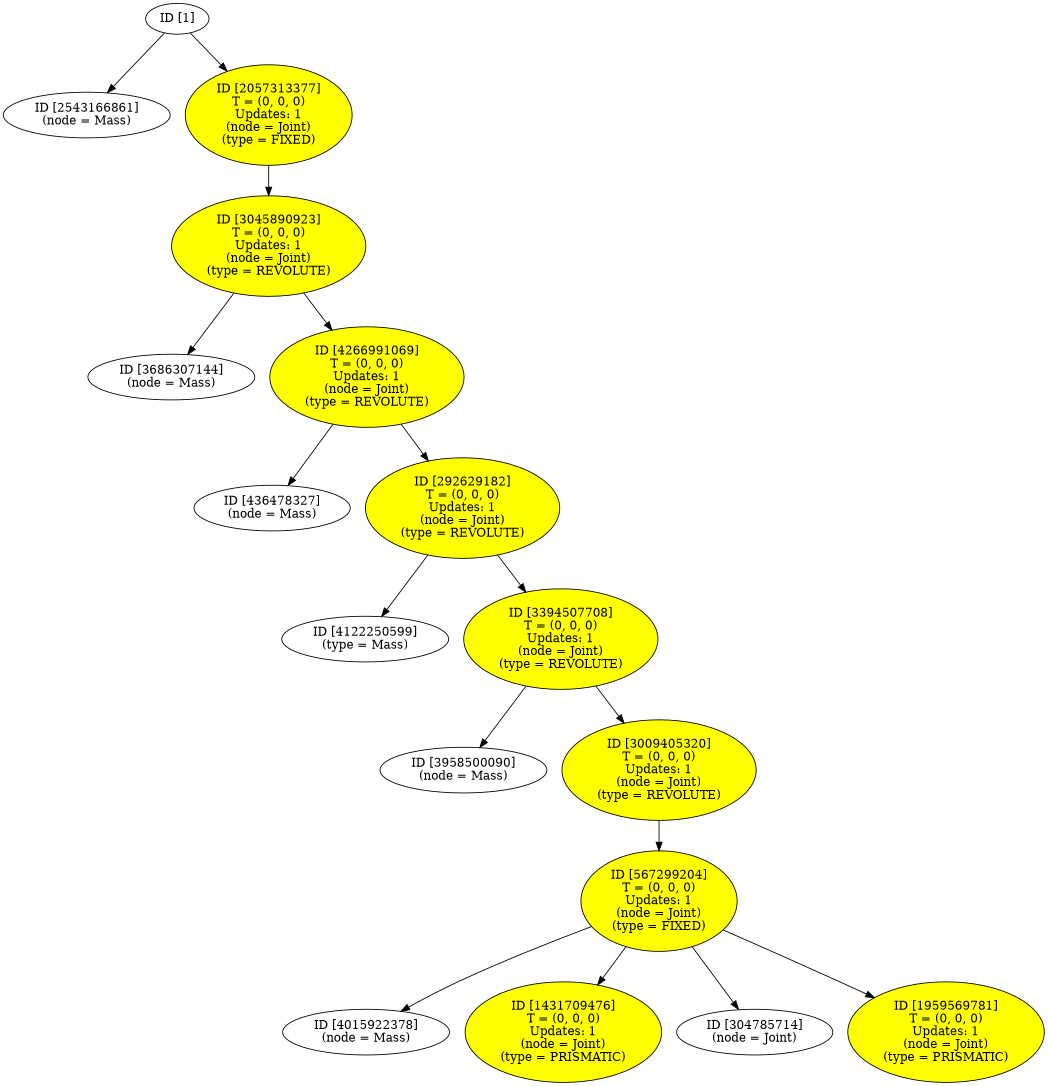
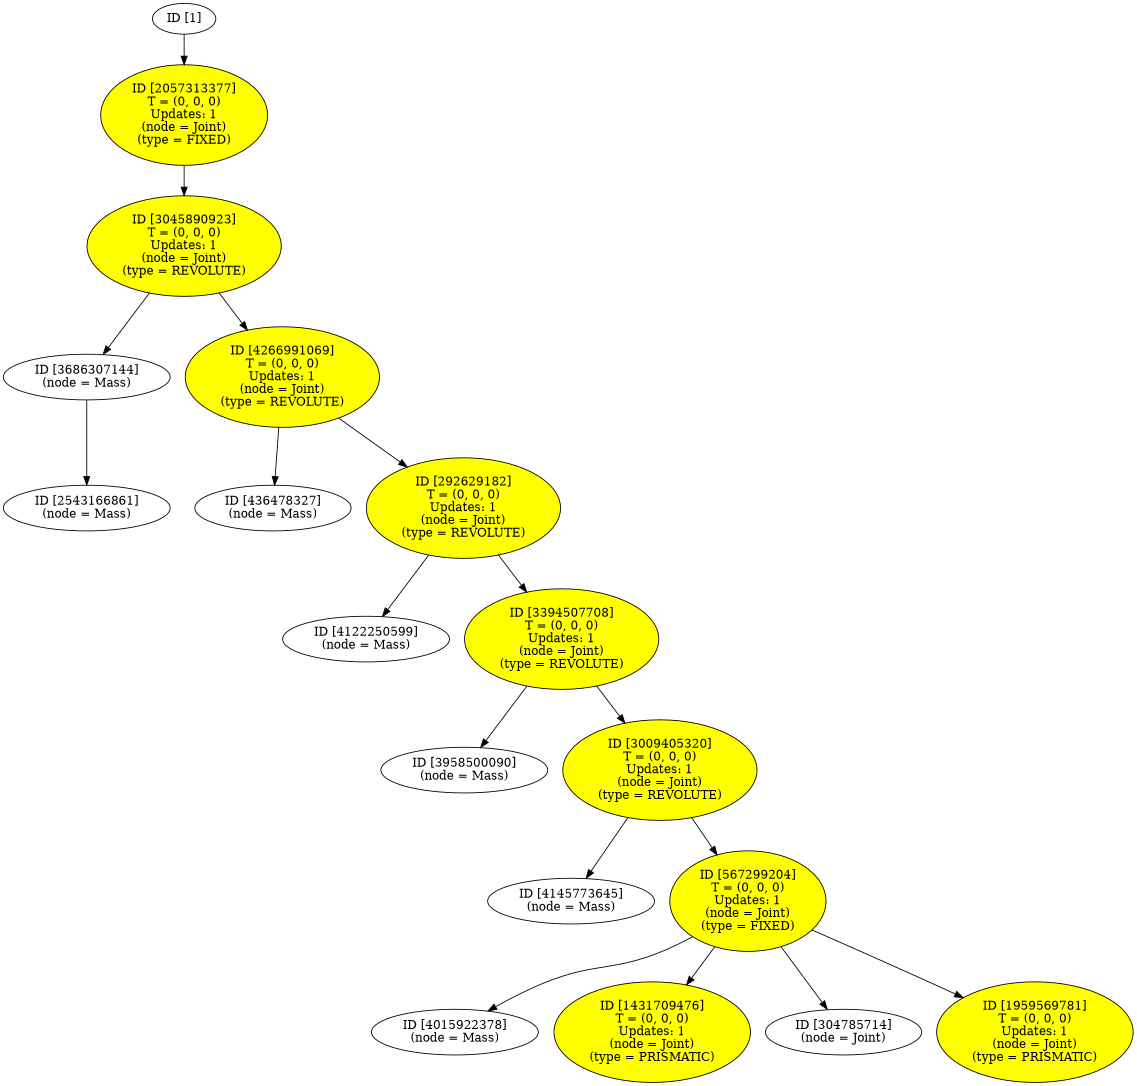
edge "ID [1]" -> "ID [2543166861] (node = Mass)": now "ID [3686307144] (node = Mass)" -> "ID [2543166861] (node = Mass)"
node "ID [4122250599] (type = Mass)": label "ID [4122250599] (type = Mass)" -> "ID [4122250599] (node = Mass)"
node "ID [4145773645] (node = Mass)": added
